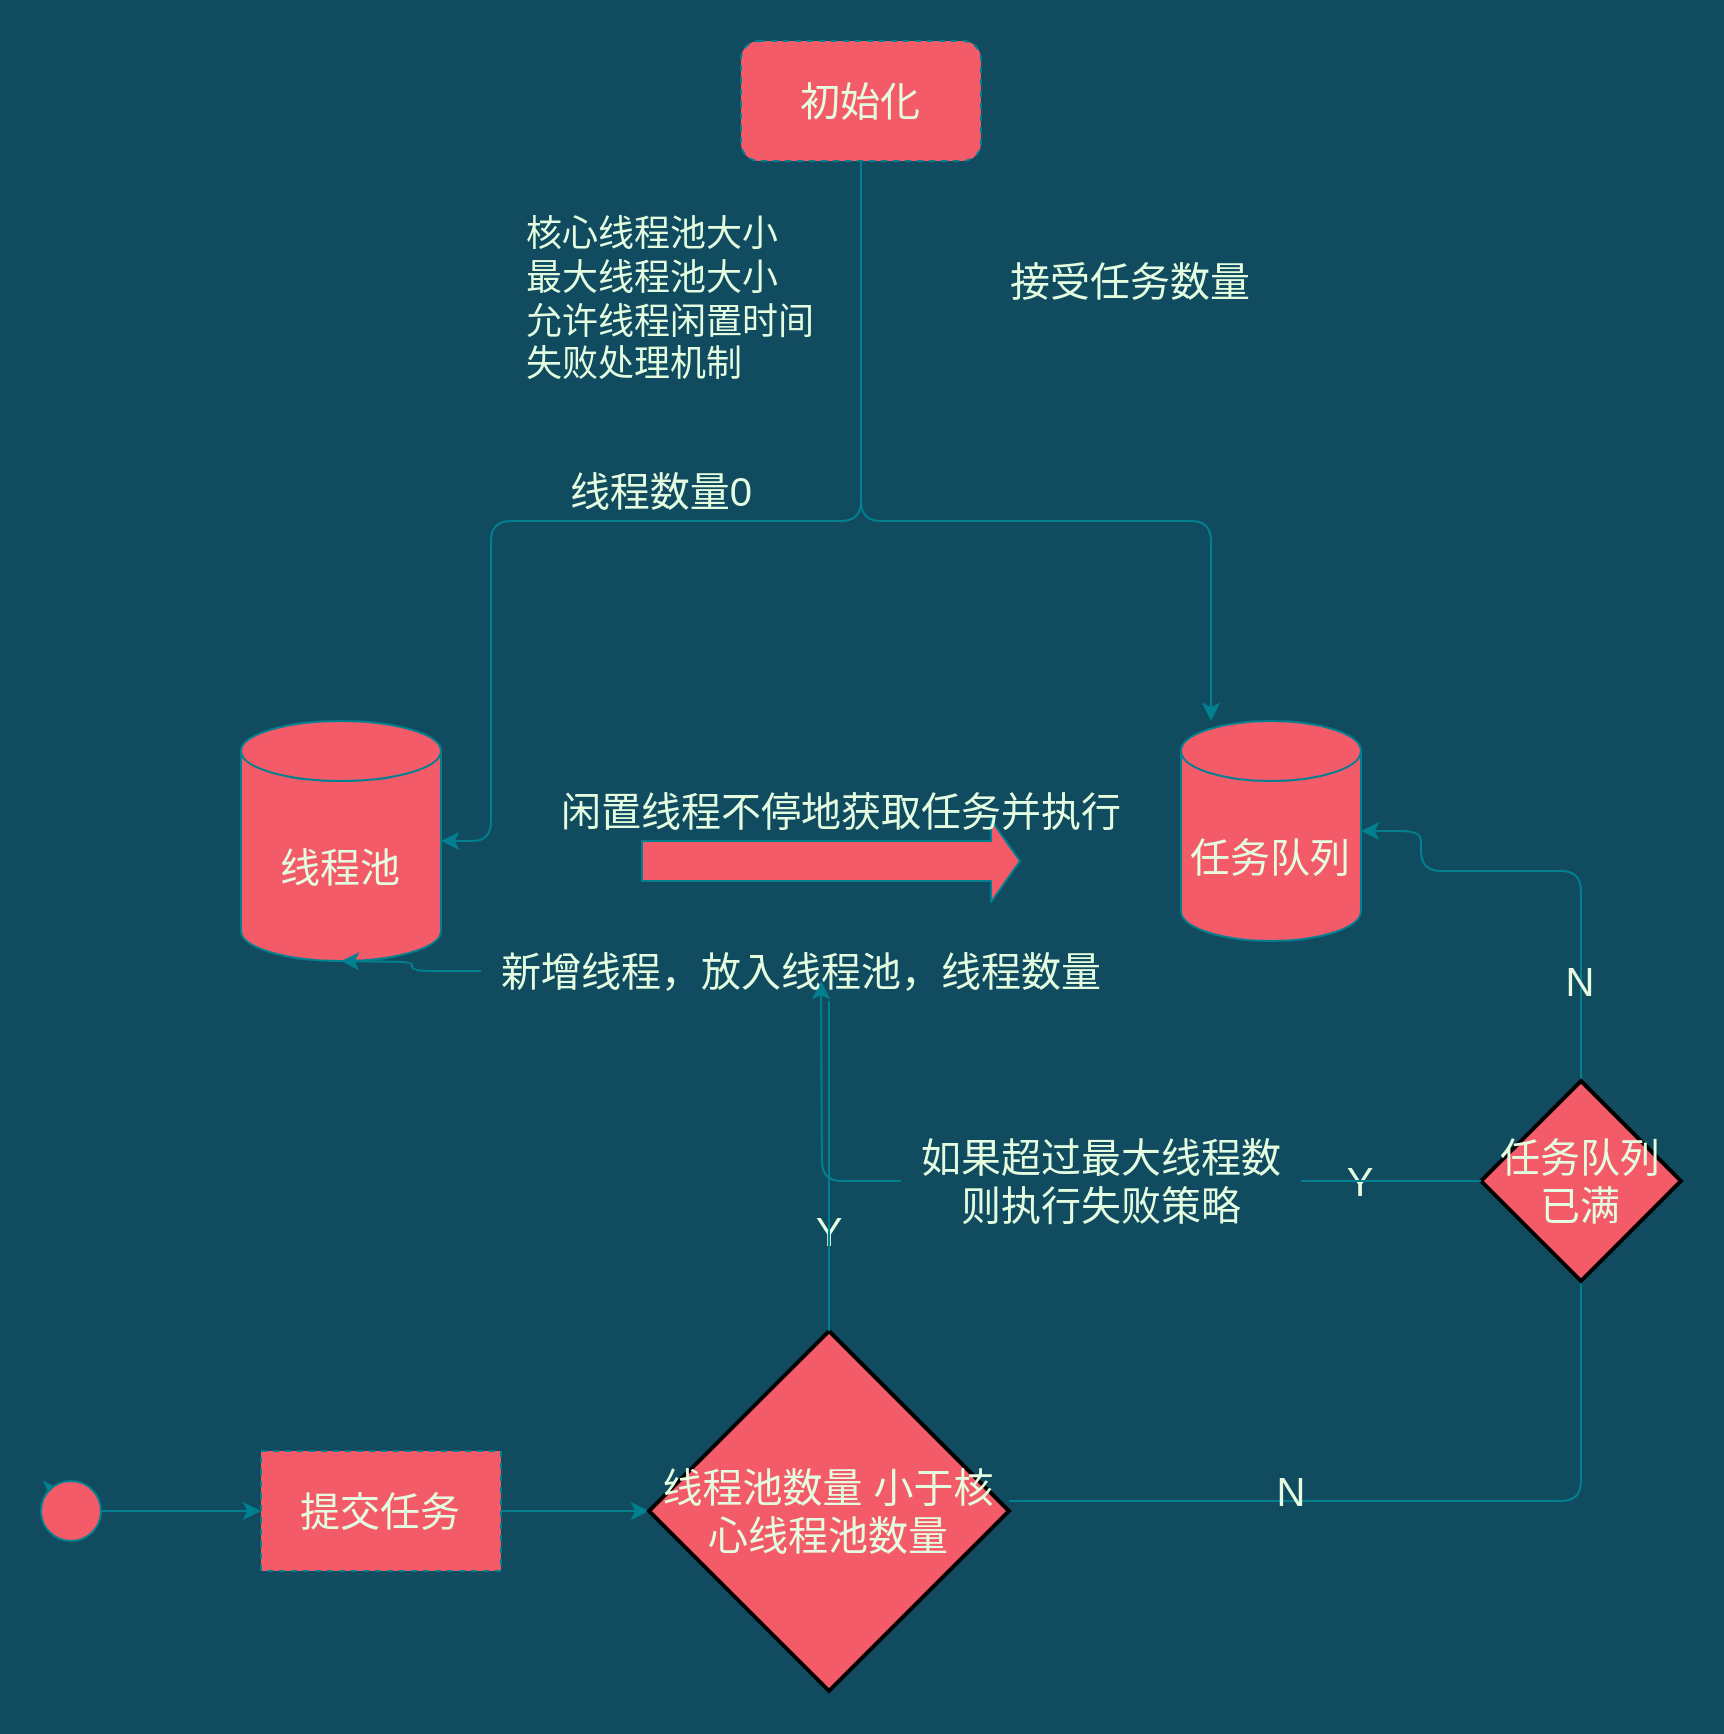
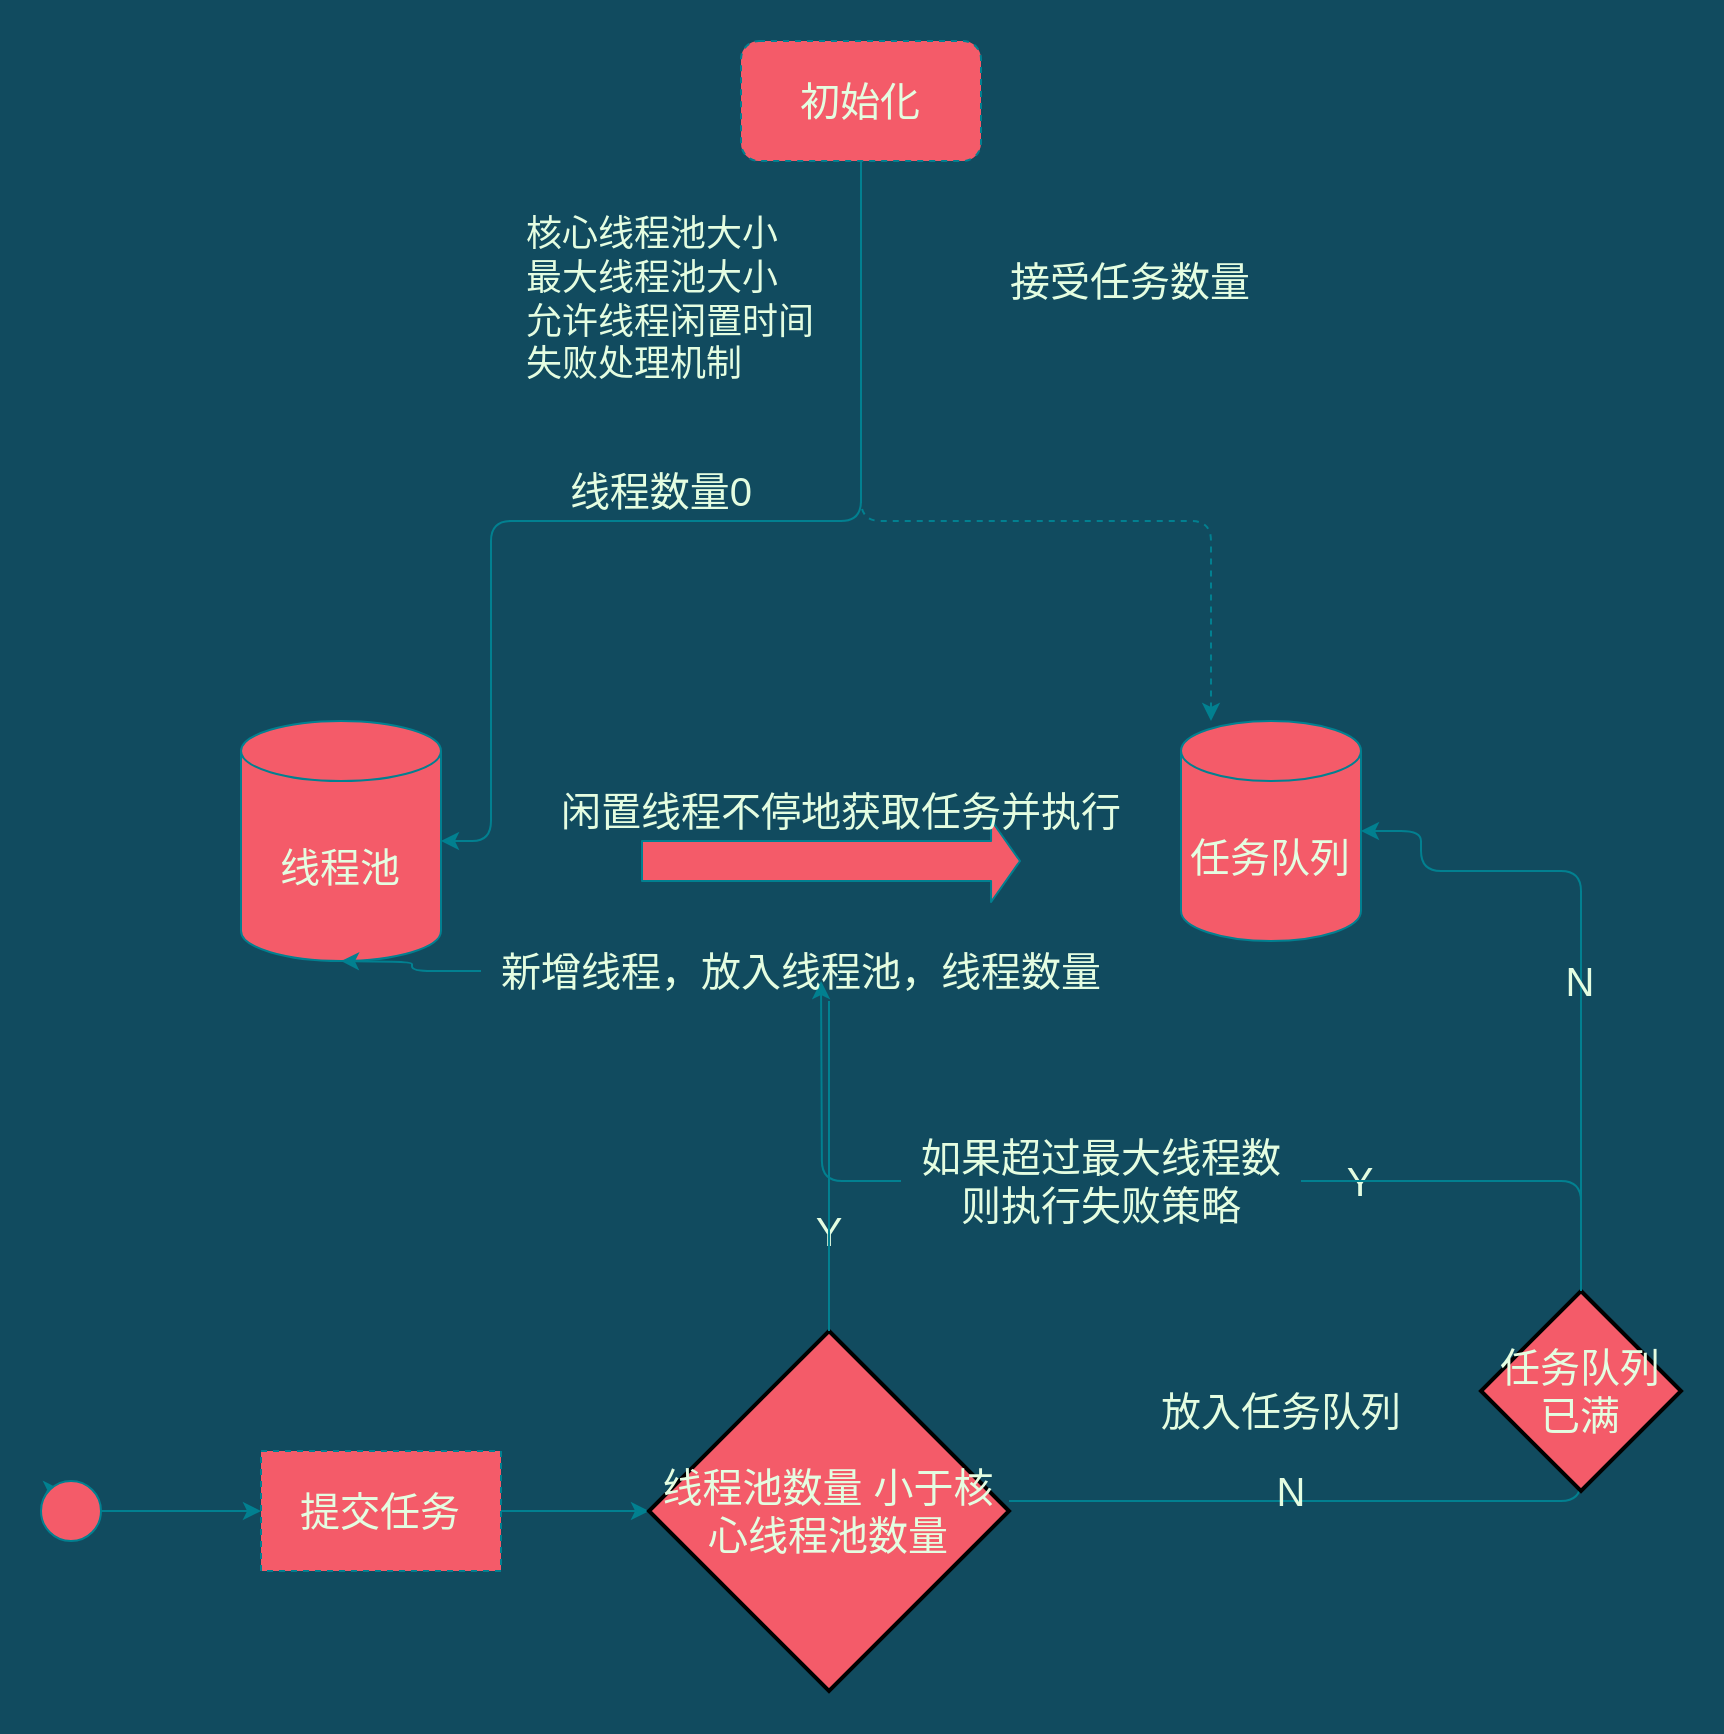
edge "初始化" -> "任务队列": style solid -> dashed
node "任务队列已满": moved (1581, 1181) -> (1581, 1391)
node "放入任务队列": added
